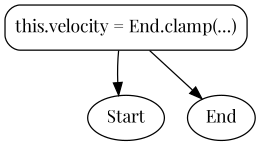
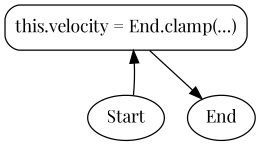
edge "this.velocity = End.clamp(...)" -> "Start": reversed
